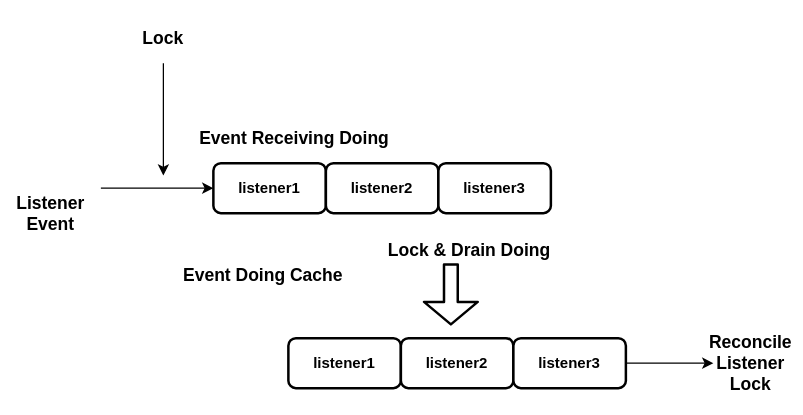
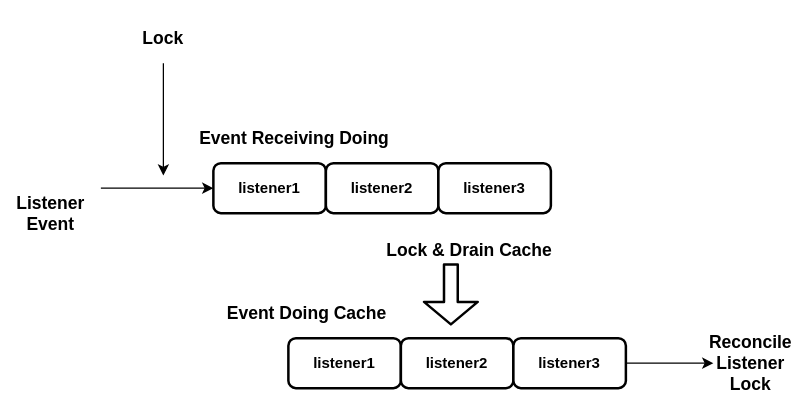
node "Lock & Drain Doing": label "Lock & Drain Doing" -> "Lock & Drain Cache"
node "Event Doing Cache": moved (263, 276) -> (307, 313)
